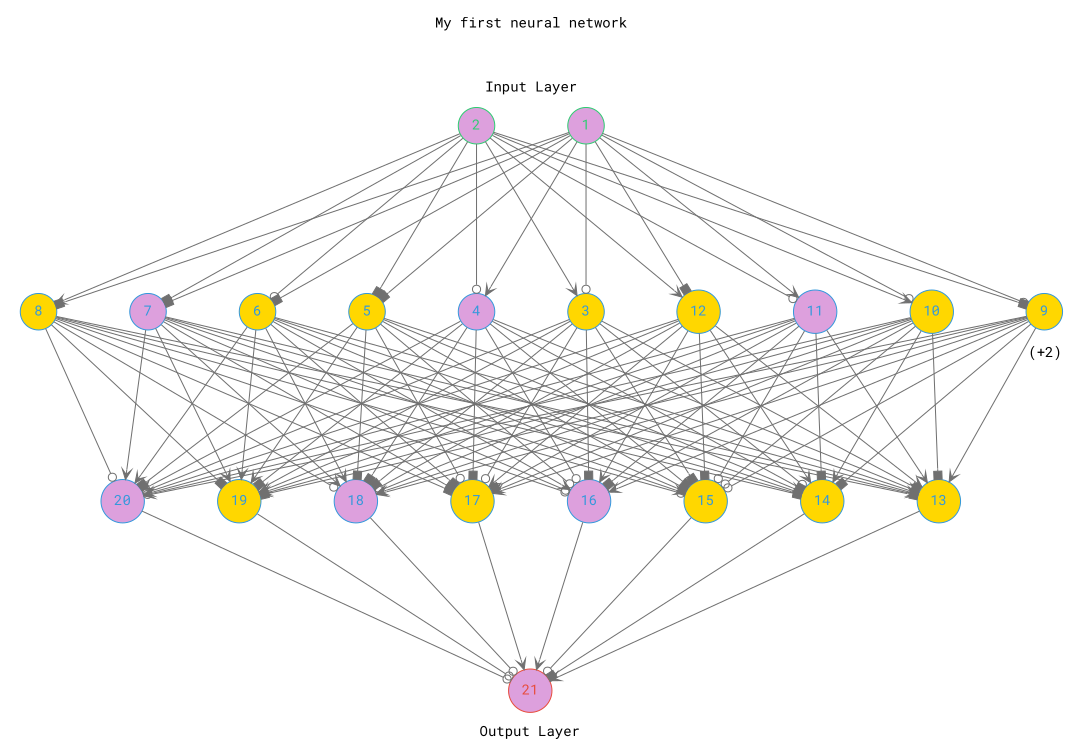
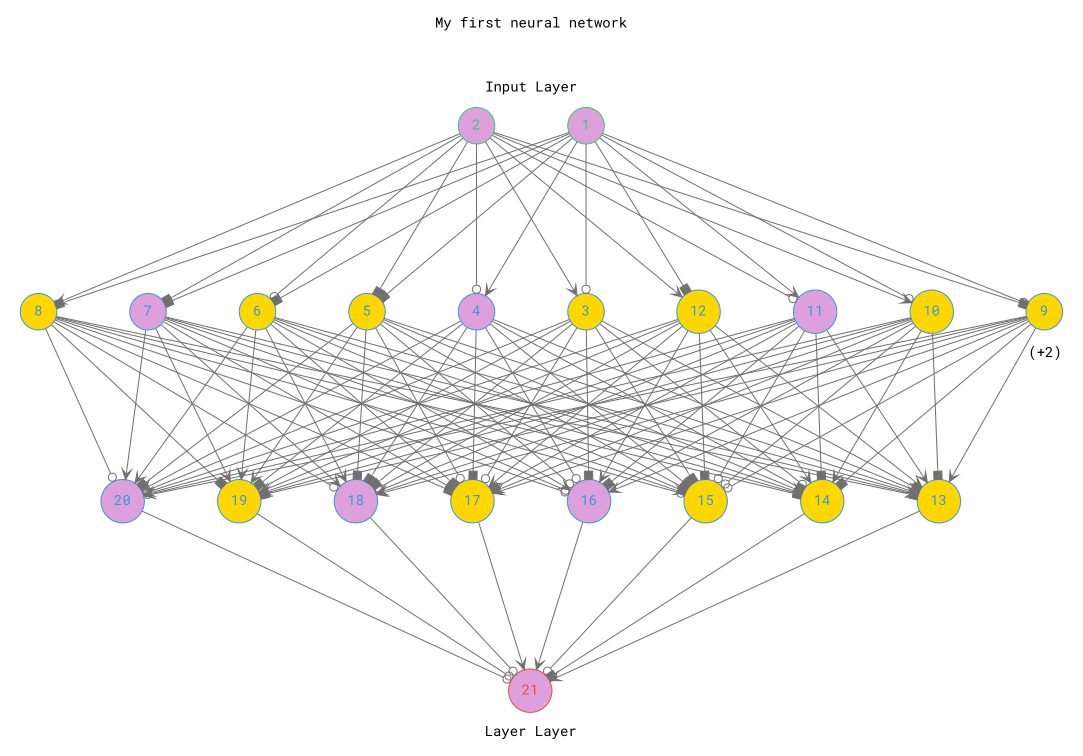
cluster "Output Layer": label "Output Layer" -> "Layer Layer"
